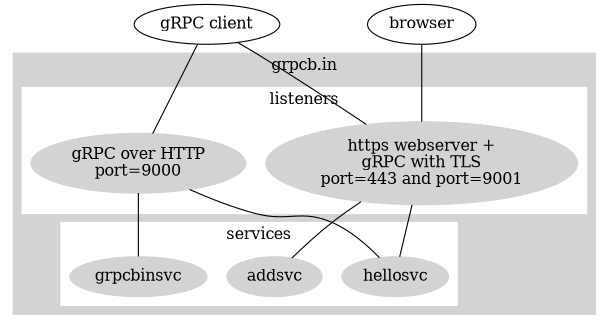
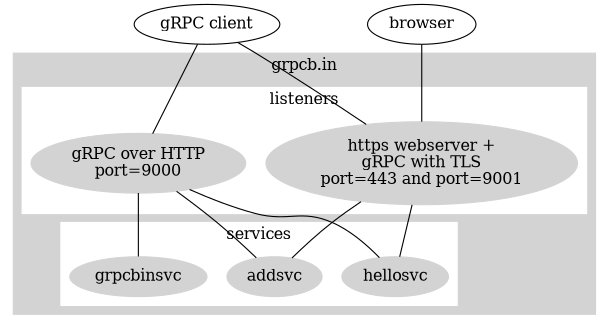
edge "gRPC over HTTP port=9000" -- "addsvc": added
